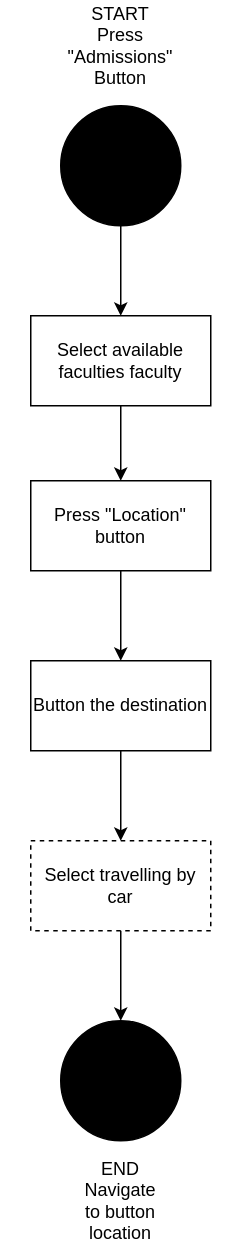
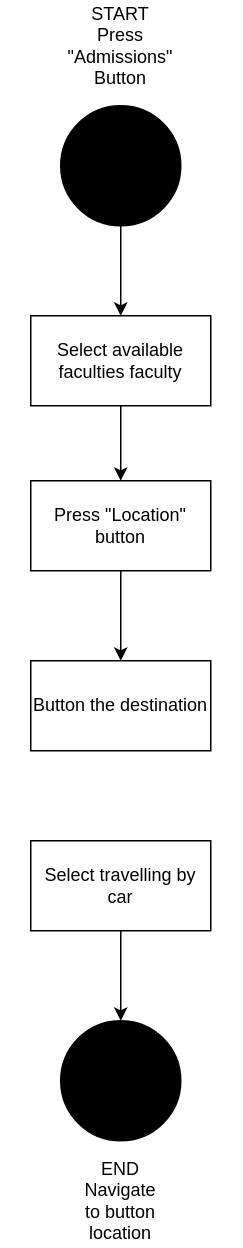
edge "Button the destination" -> "Select travelling by car": removed
node "Select travelling by car": style dashed -> solid
